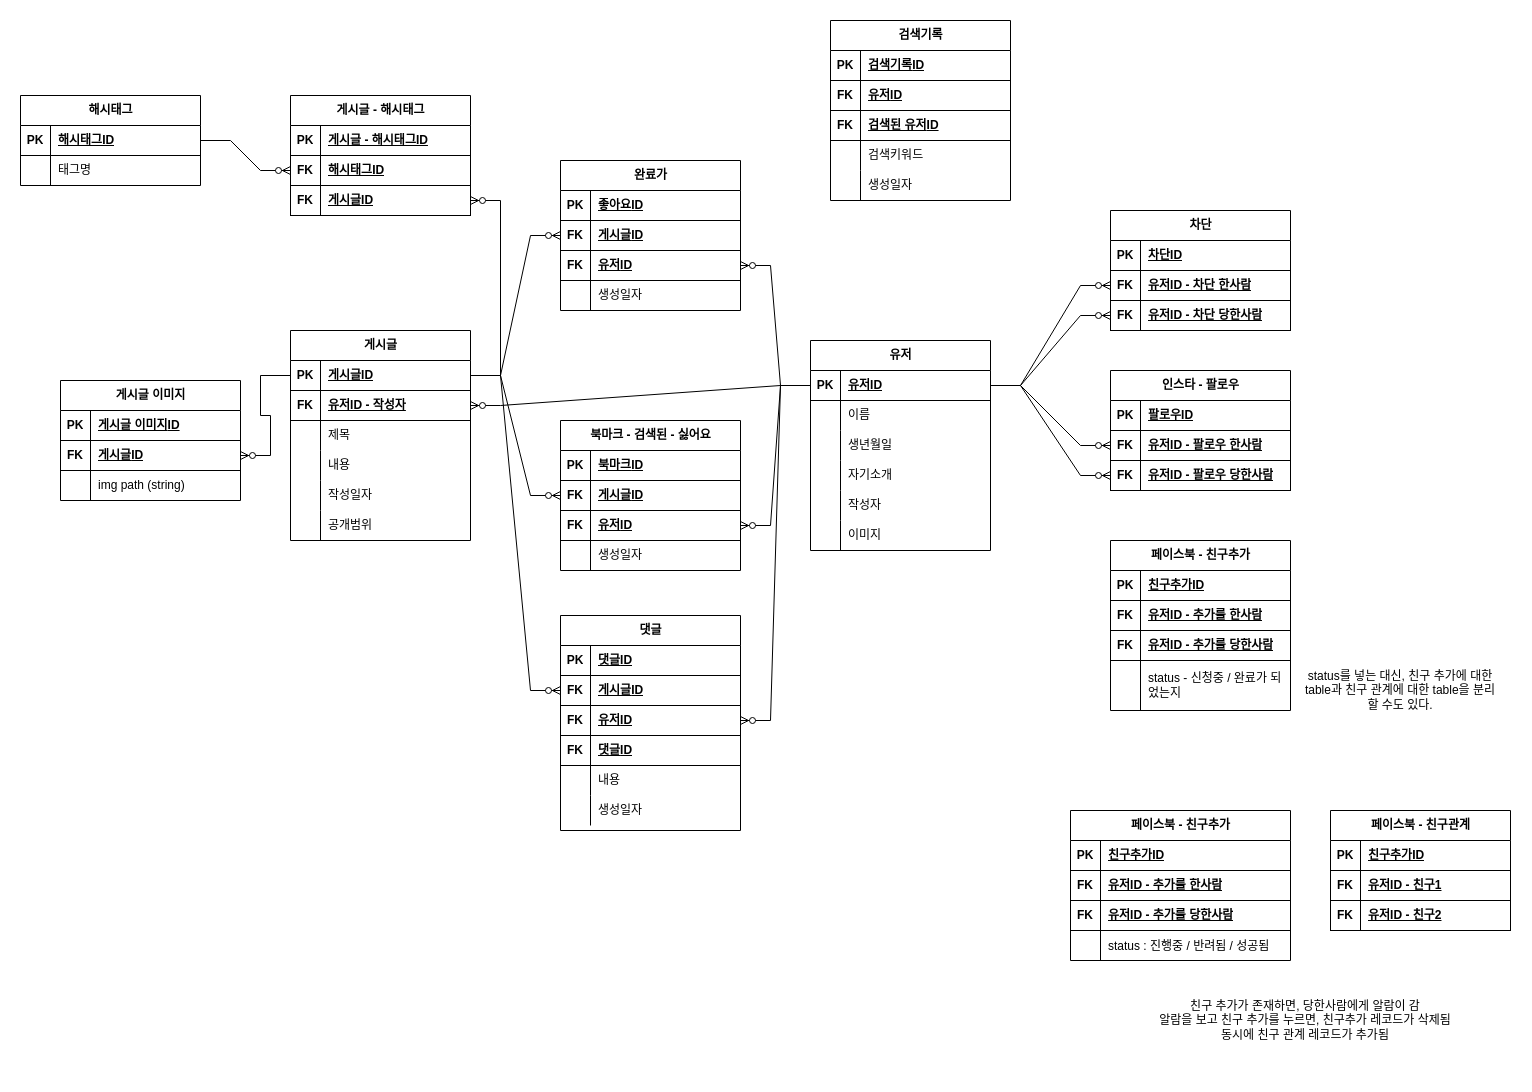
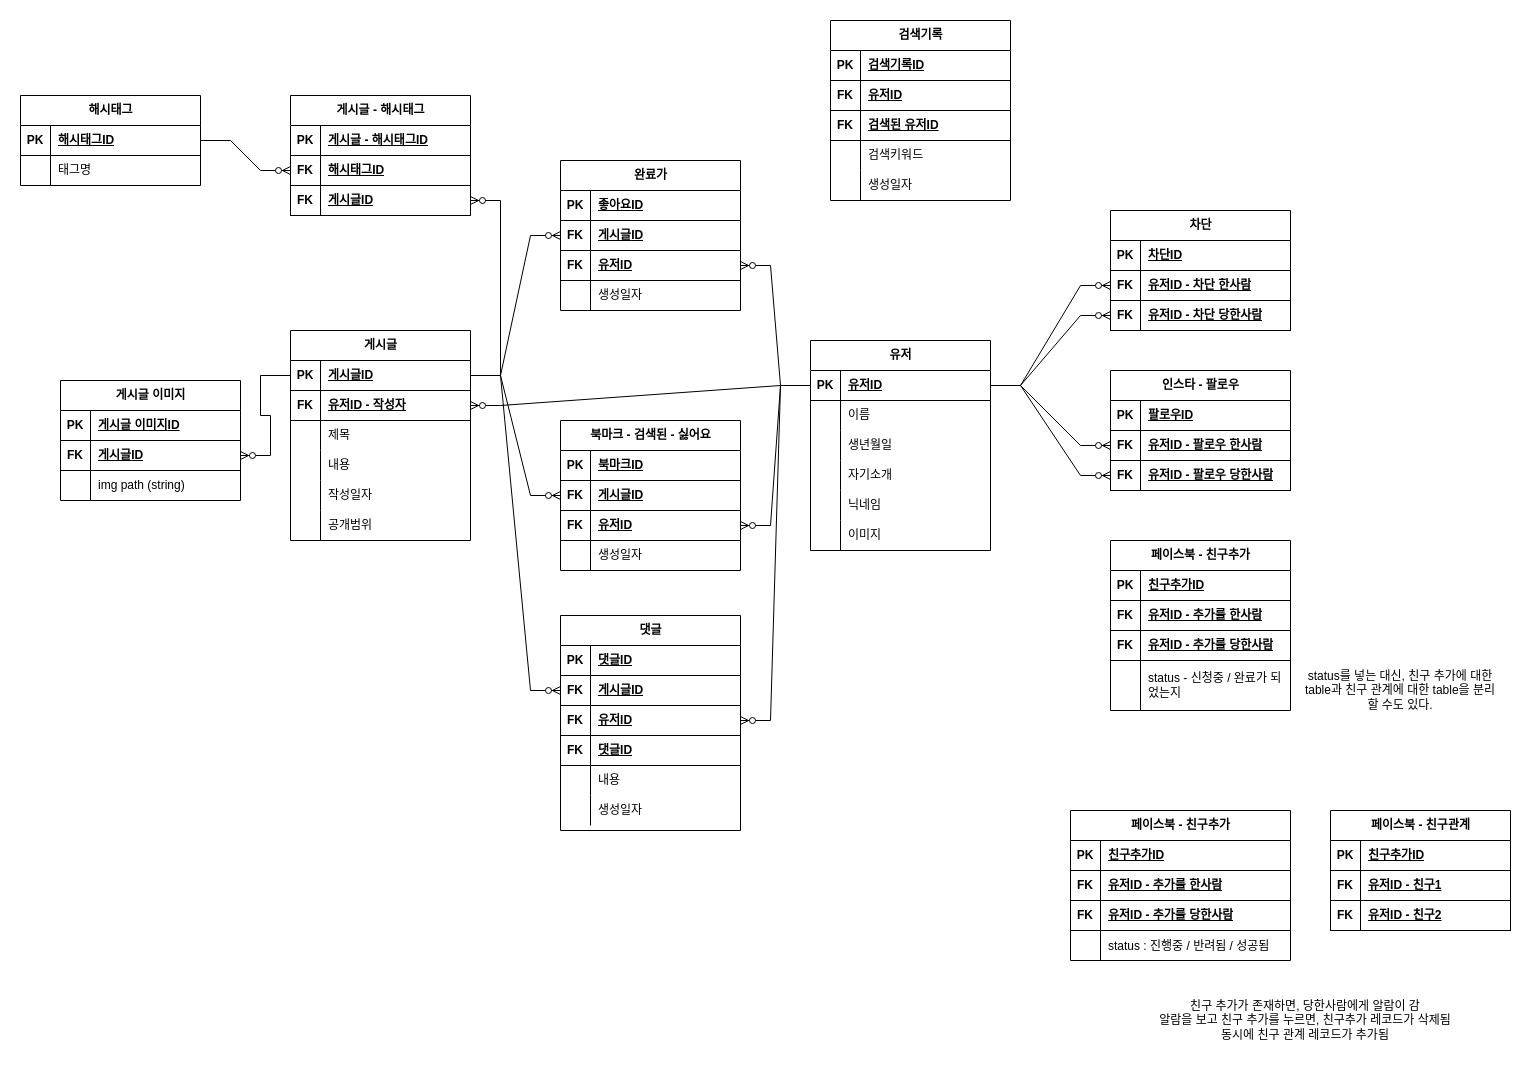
node "작성자": label "작성자" -> "닉네임"
